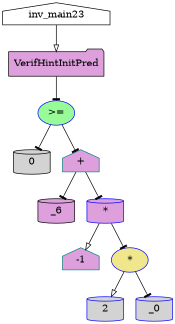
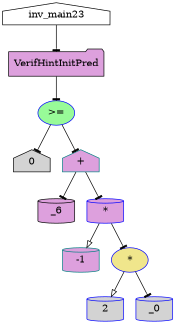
edge "inv_main23" -> "VerifHintInitPred": arrowhead onormal -> tee
node "0": shape cylinder -> house
node "-1": shape house -> cylinder
